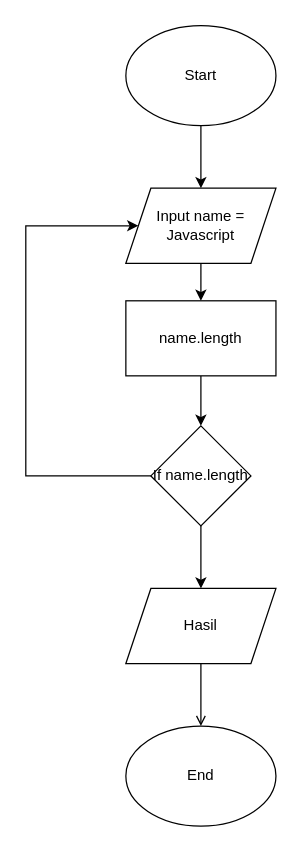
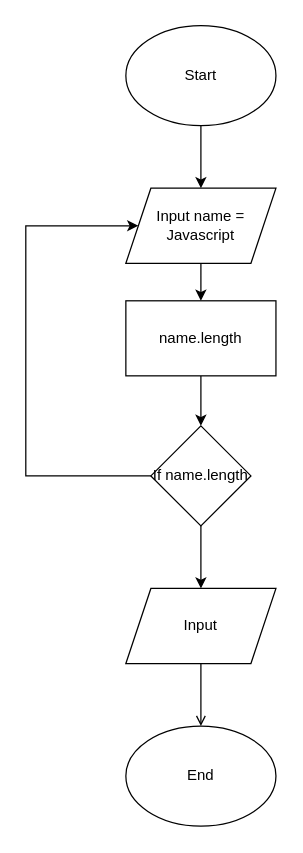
node "Hasil": label "Hasil" -> "Input"
